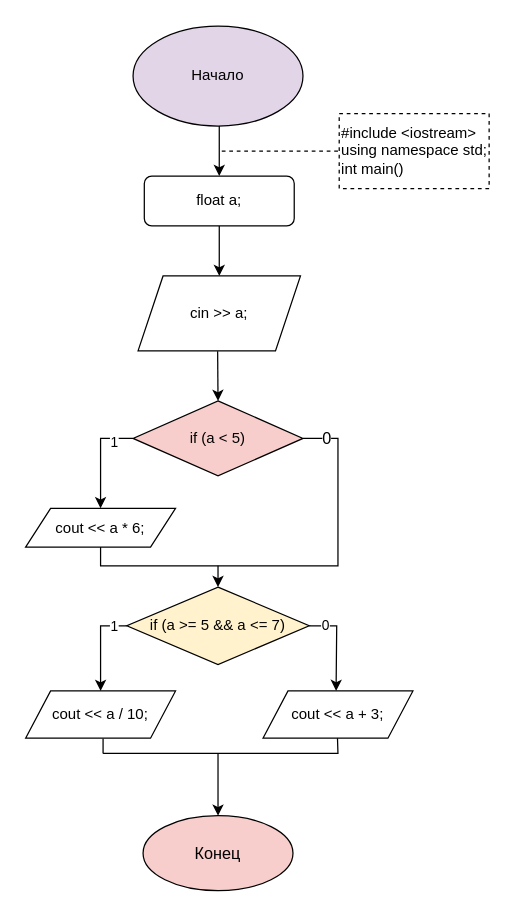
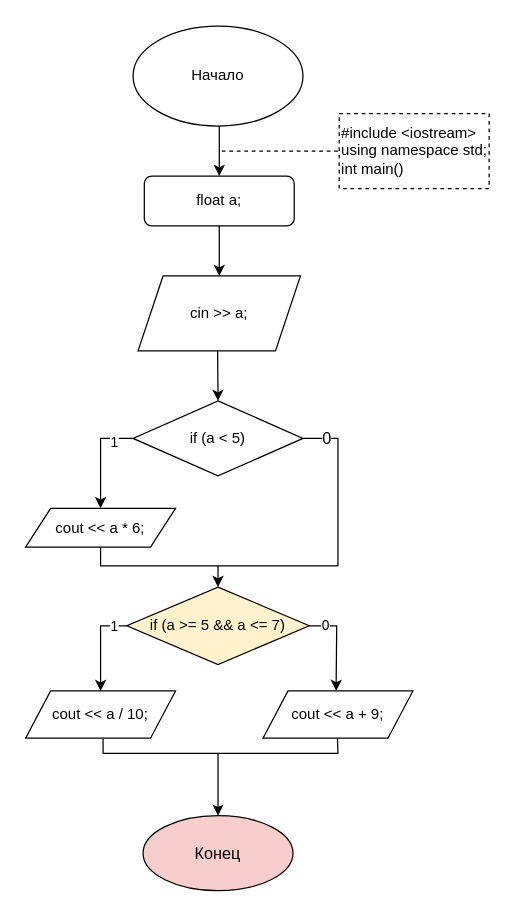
node "Начало": fillcolor #e1d5e7 -> #ffffff
node "if (a < 5)": fillcolor #f8cecc -> #ffffff
node "cout << a + 3;": label "cout << a + 3;" -> "cout << a + 9;"
